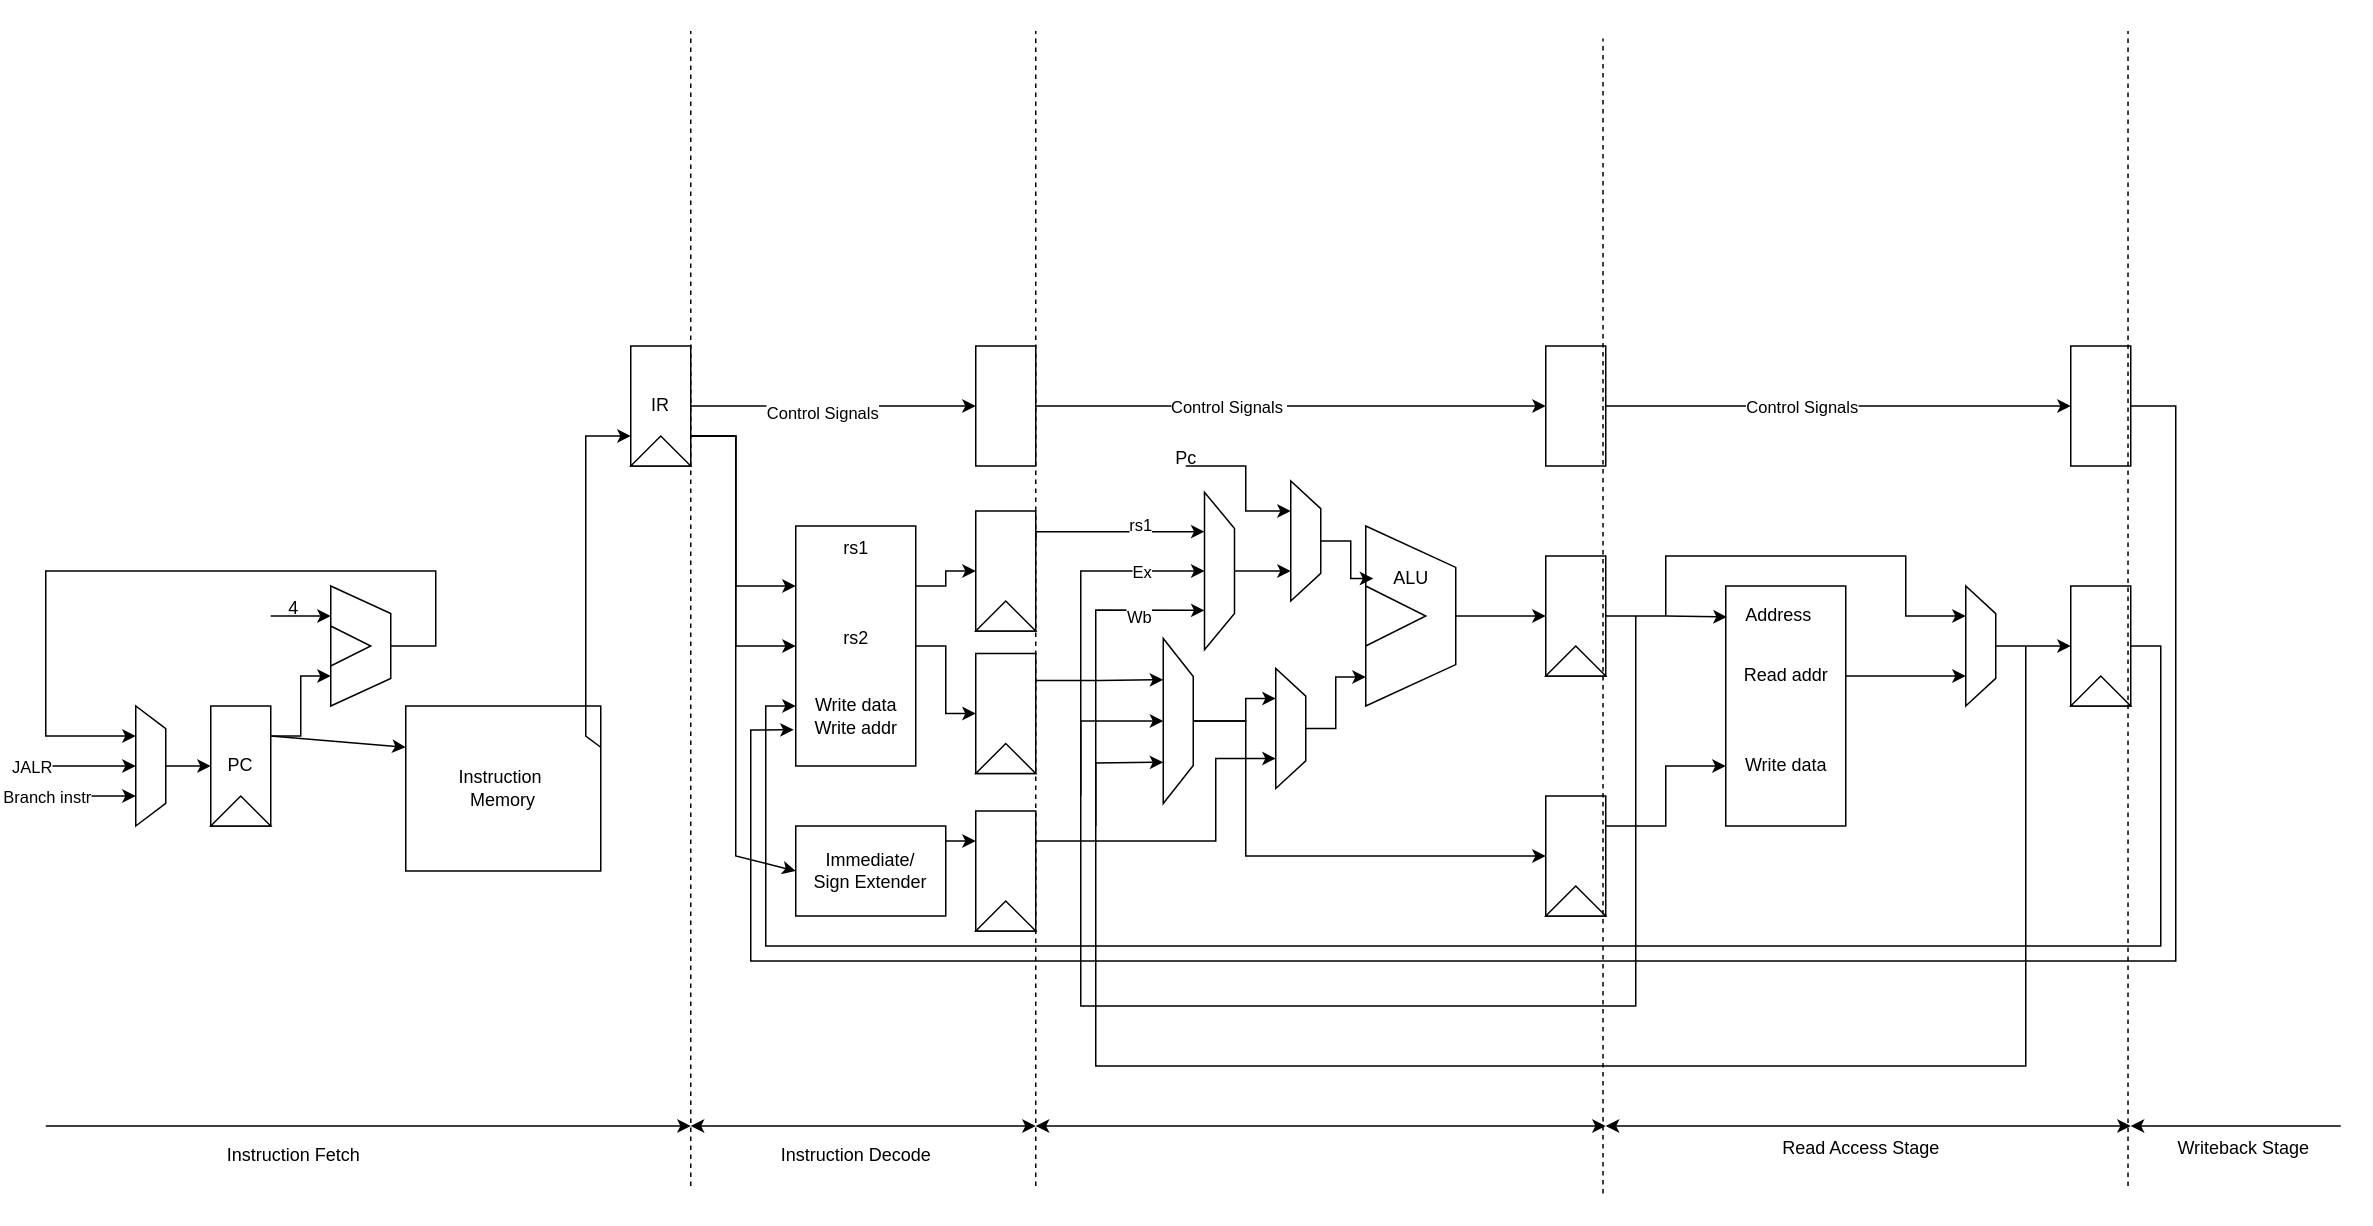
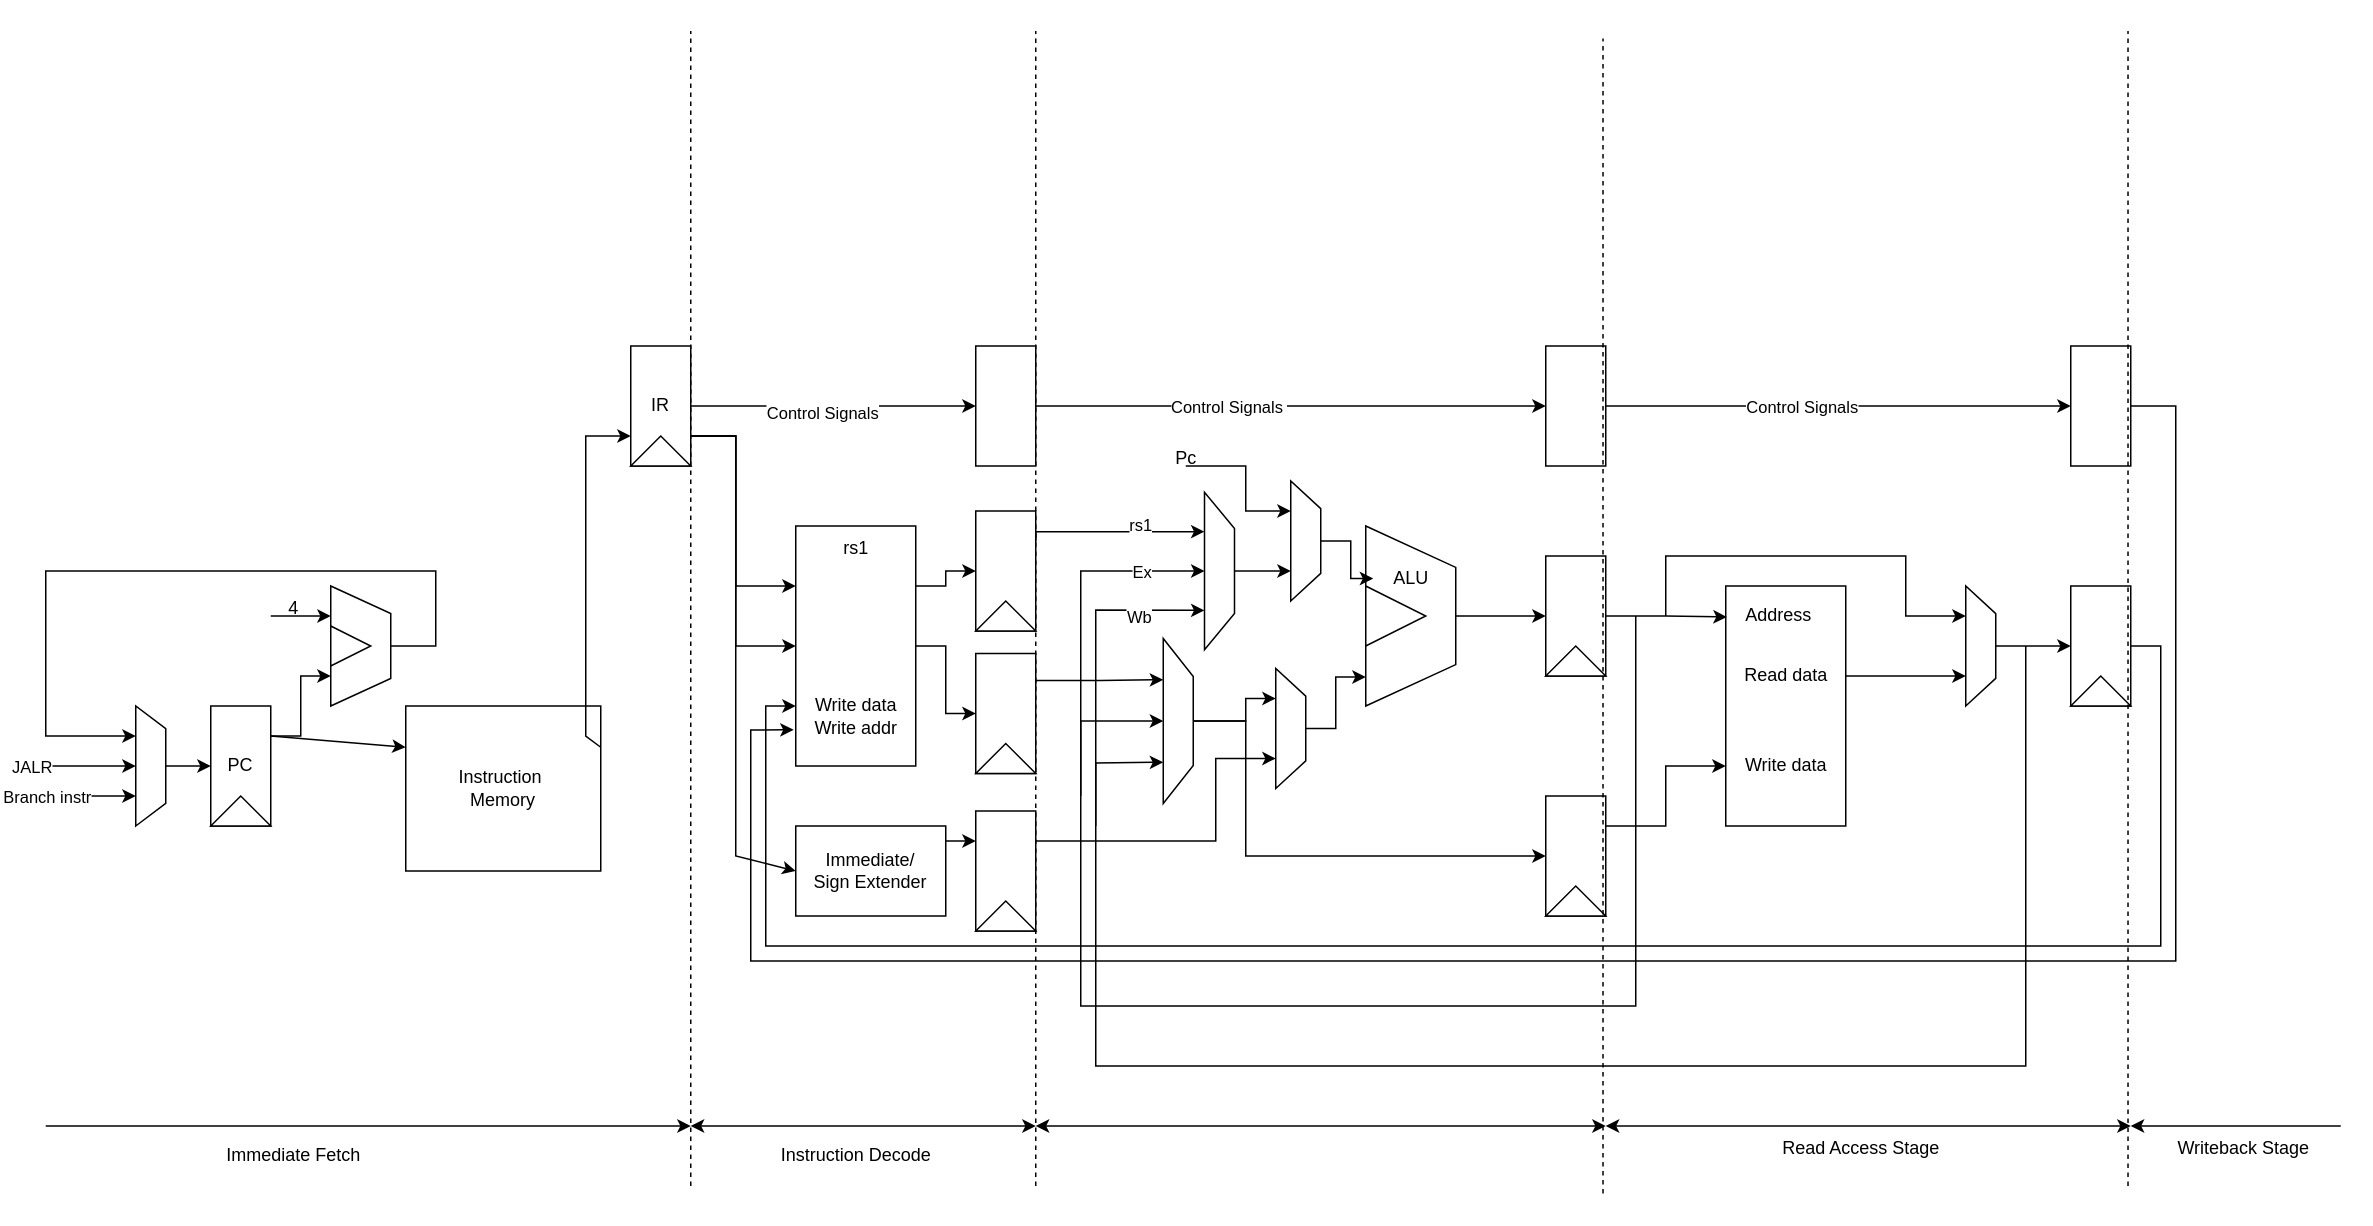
node "rs2": removed
node "Read addr": label "Read addr" -> "Read data"
node "Instruction Fetch": label "Instruction Fetch" -> "Immediate Fetch"
